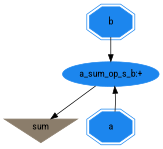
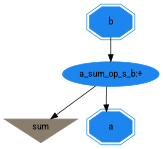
edge "a" -> "a_sum_op_s_b:+": reversed
